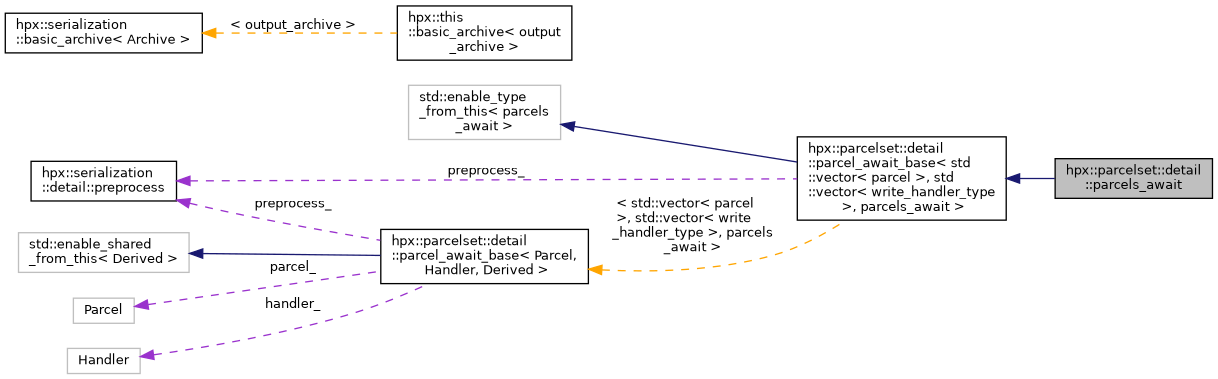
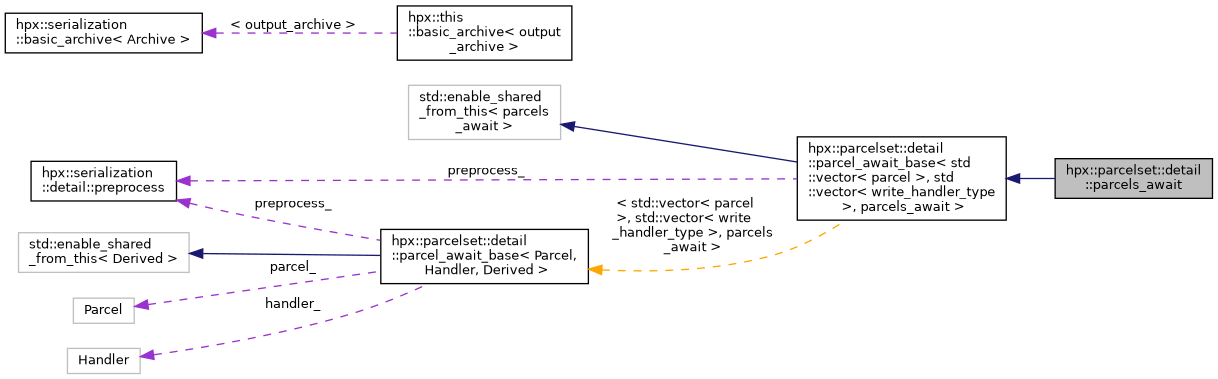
edge "hpx::this ::basic_archive< output _archive >" -> "hpx::serialization ::basic_archive< Archive >": color orange -> darkorchid3
node "std::enable_type _from_this< parcels _await >": label "std::enable_type _from_this< parcels _await >" -> "std::enable_shared _from_this< parcels _await >"
